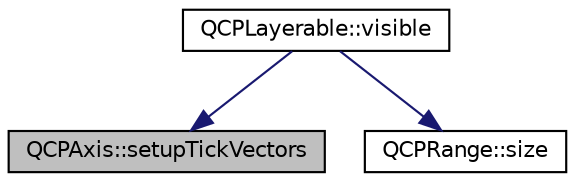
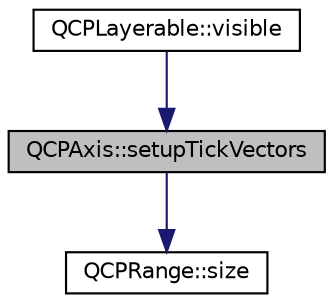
edge "QCPLayerable::visible" -> "QCPRange::size": now "QCPAxis::setupTickVectors" -> "QCPRange::size"
